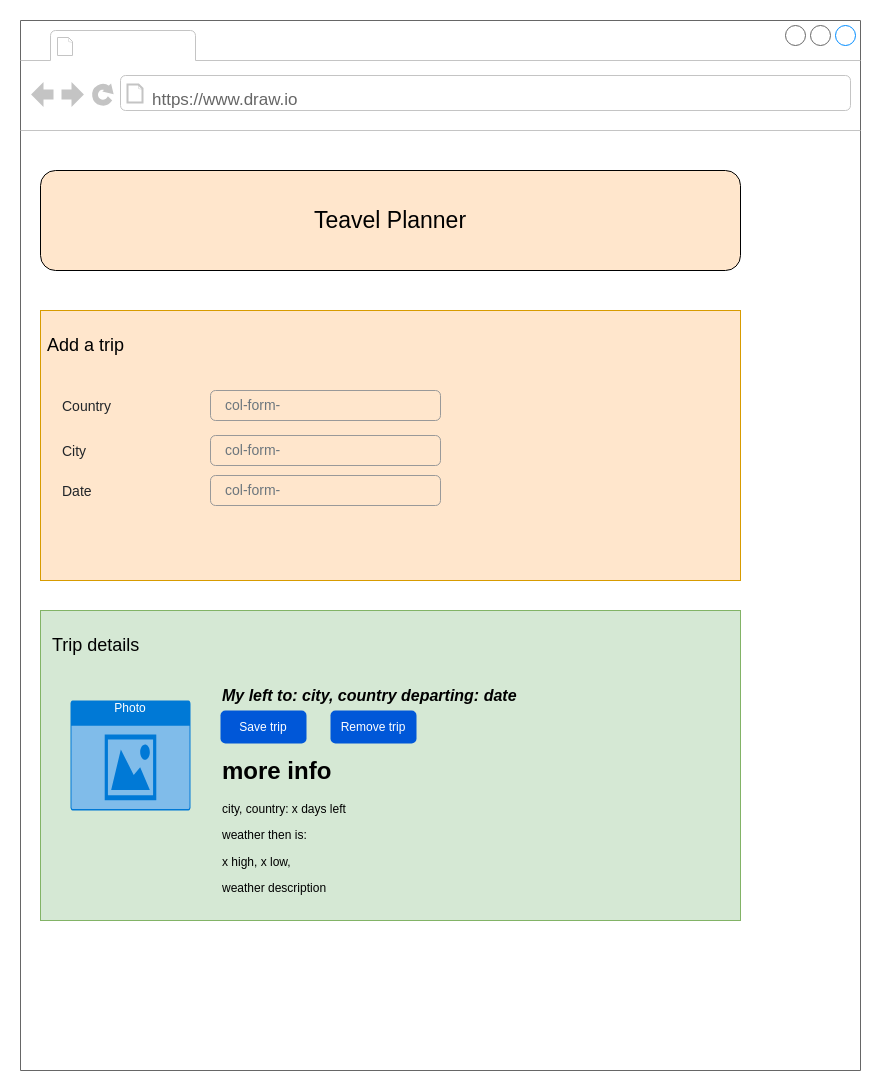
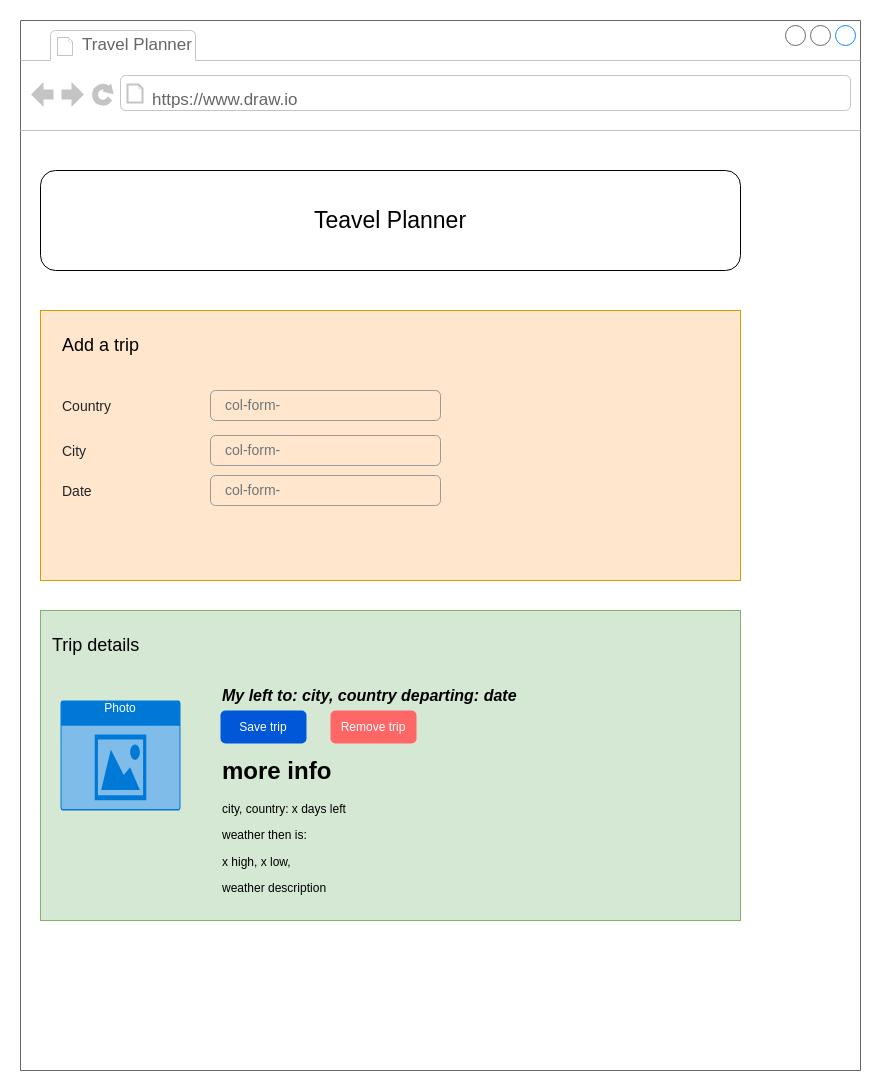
node "Travel Planner": added
node "Teavel Planner": fillcolor #ffe6cc -> #ffffff
node "Add a trip": moved (146, 346) -> (161, 346)
node "Remove trip": fillcolor #0057d8 -> #ff6666
node "Photo": moved (131, 756) -> (121, 756)
